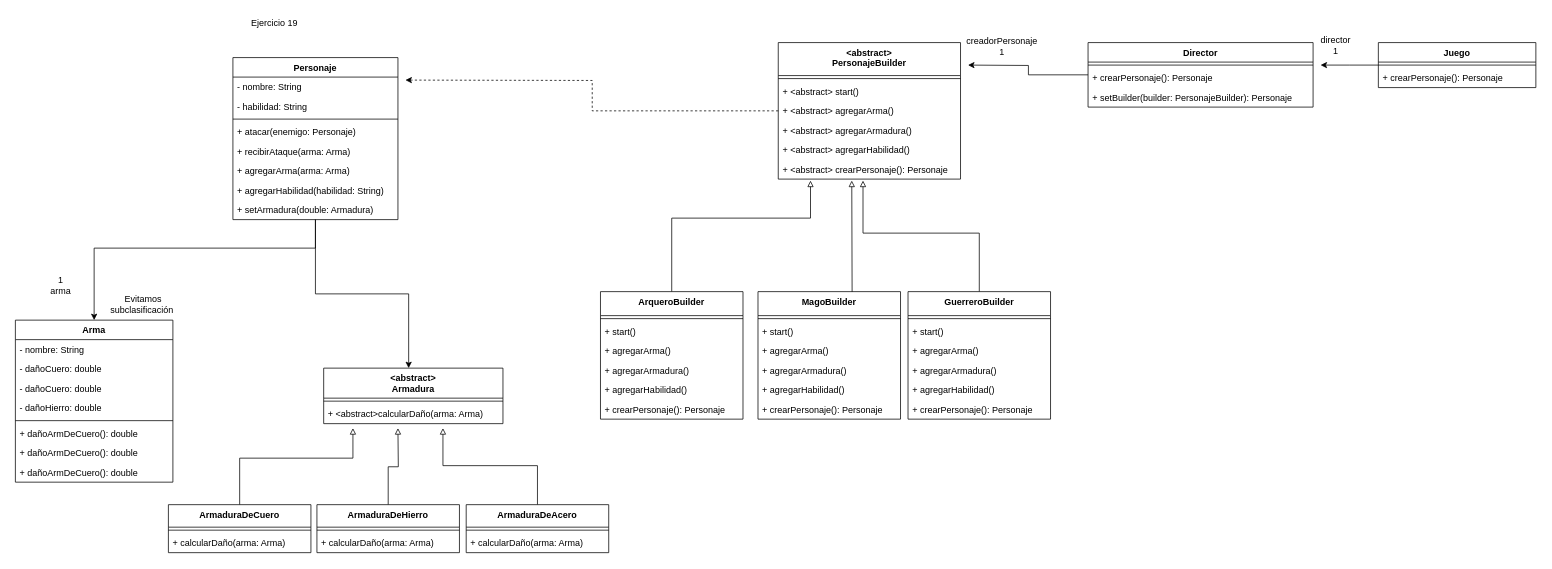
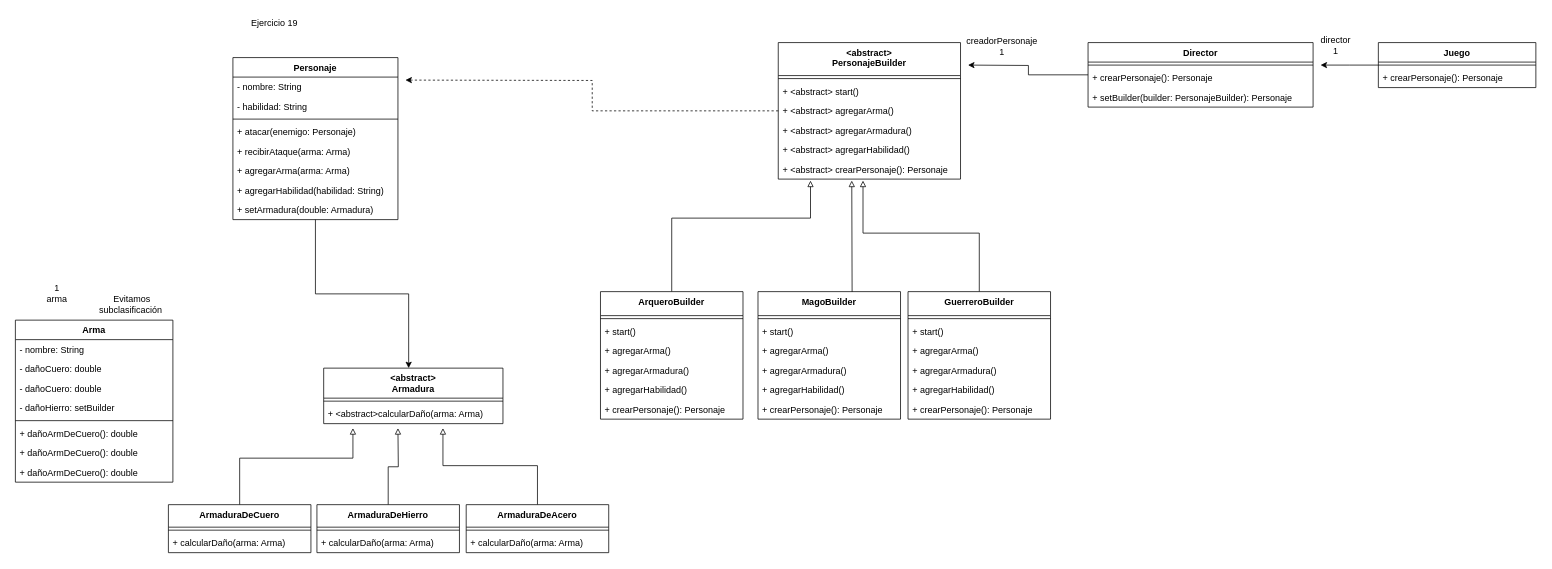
edge "Personaje" -> "Arma": removed
node "1 arma": moved (60, 285) -> (57, 293)
node "Evitamos subclasificación": moved (143, 304) -> (132, 304)
node "- dañoHierro: double": label "- dañoHierro: double" -> "- dañoHierro: setBuilder"
